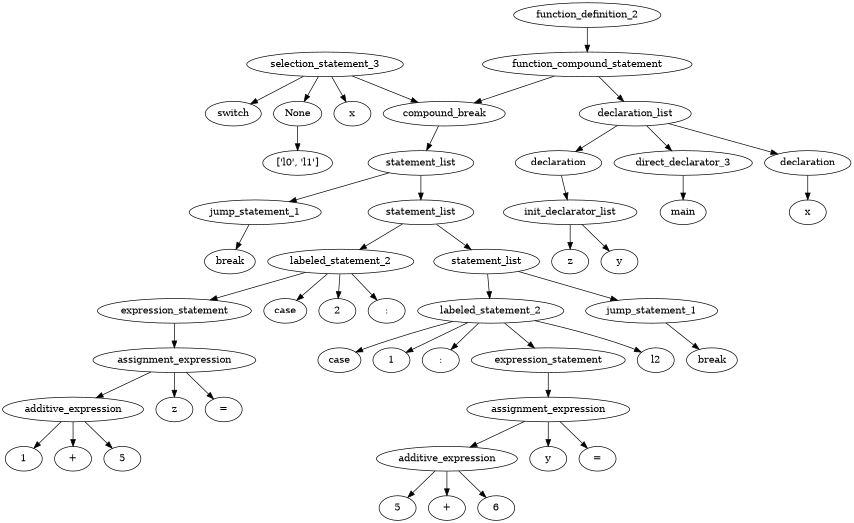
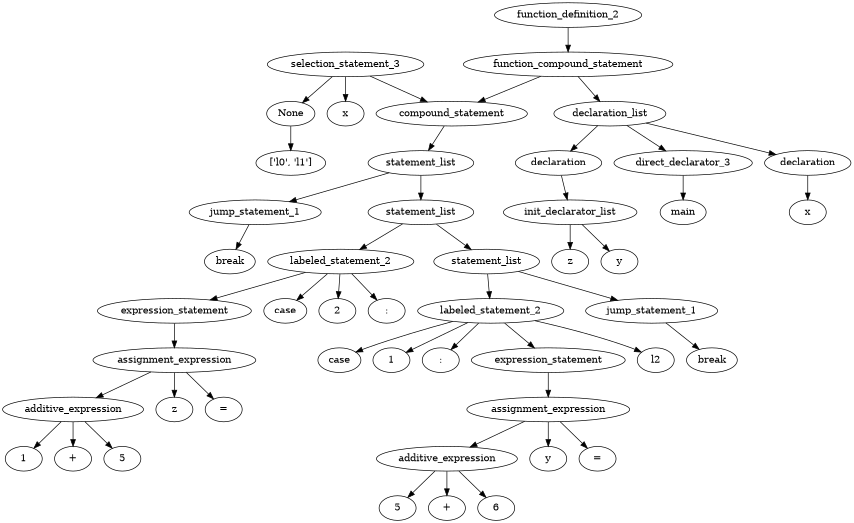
node "switch": removed
node "compound_break": label "compound_break" -> "compound_statement"
